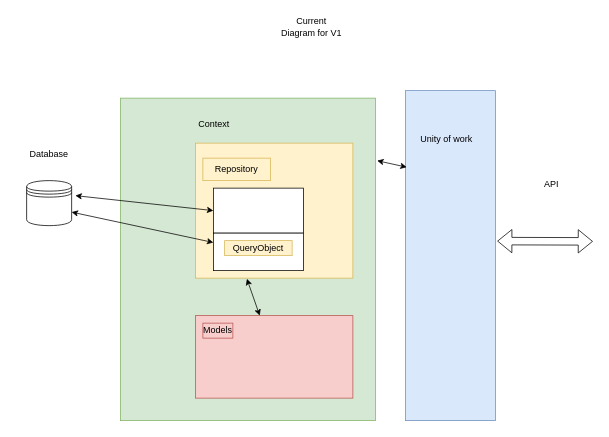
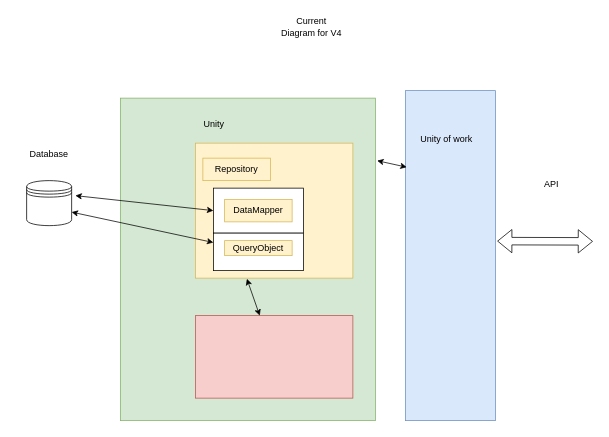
node "Current Diagram for V1": label "Current Diagram for V1" -> "Current Diagram for V4"
node "Context": label "Context" -> "Unity"
node "DataMapper": added
node "Models": removed
